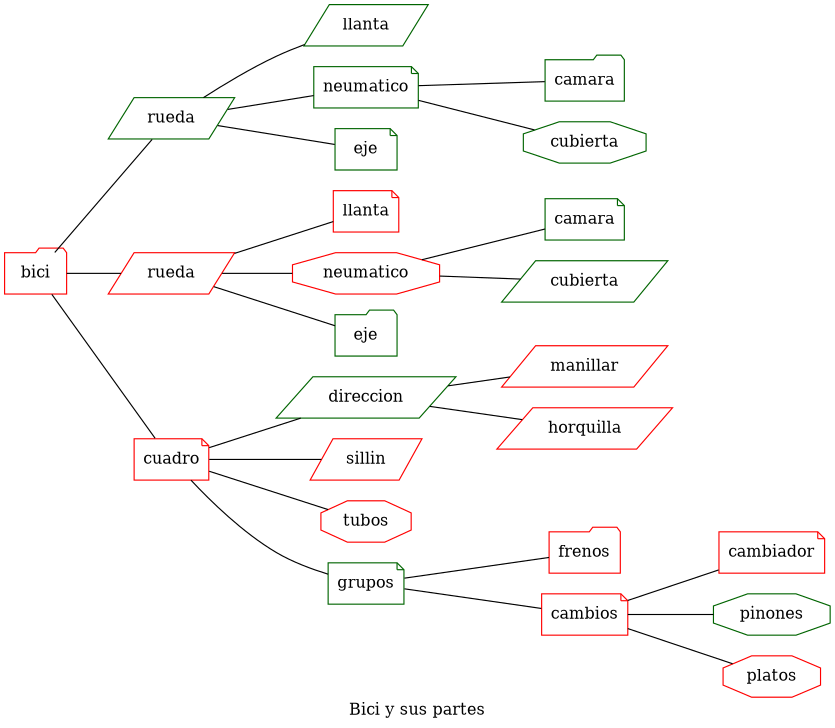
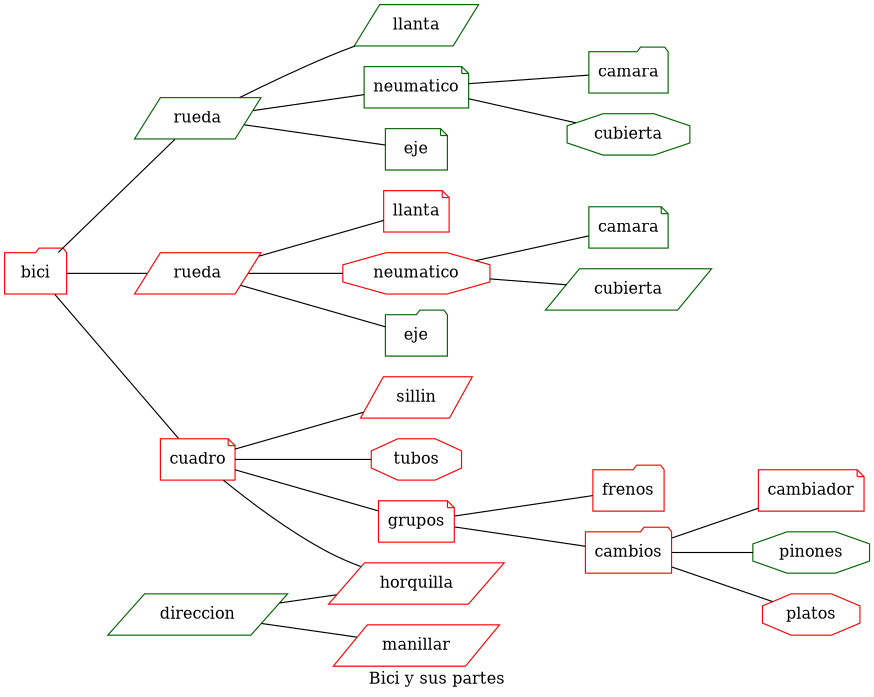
edge "direccion" -- "cuadro": now "horquilla" -- "cuadro"
node "grupos": color darkgreen -> red
node "cambios": shape note -> folder
